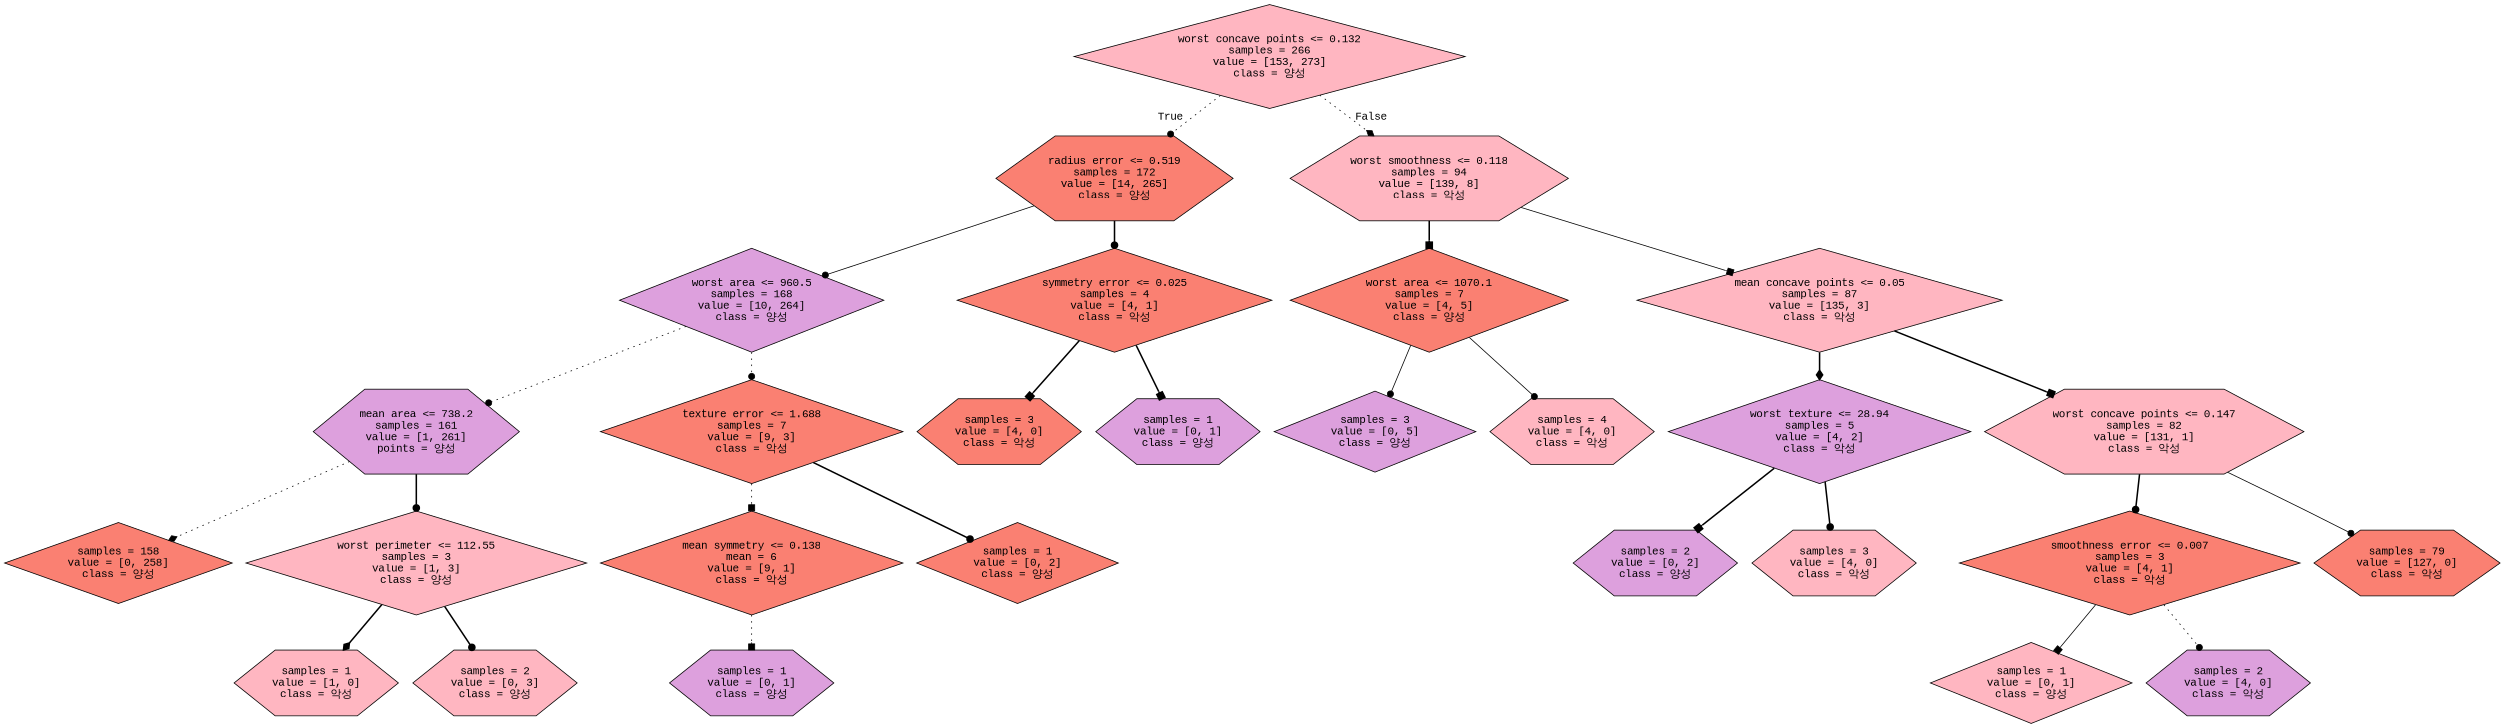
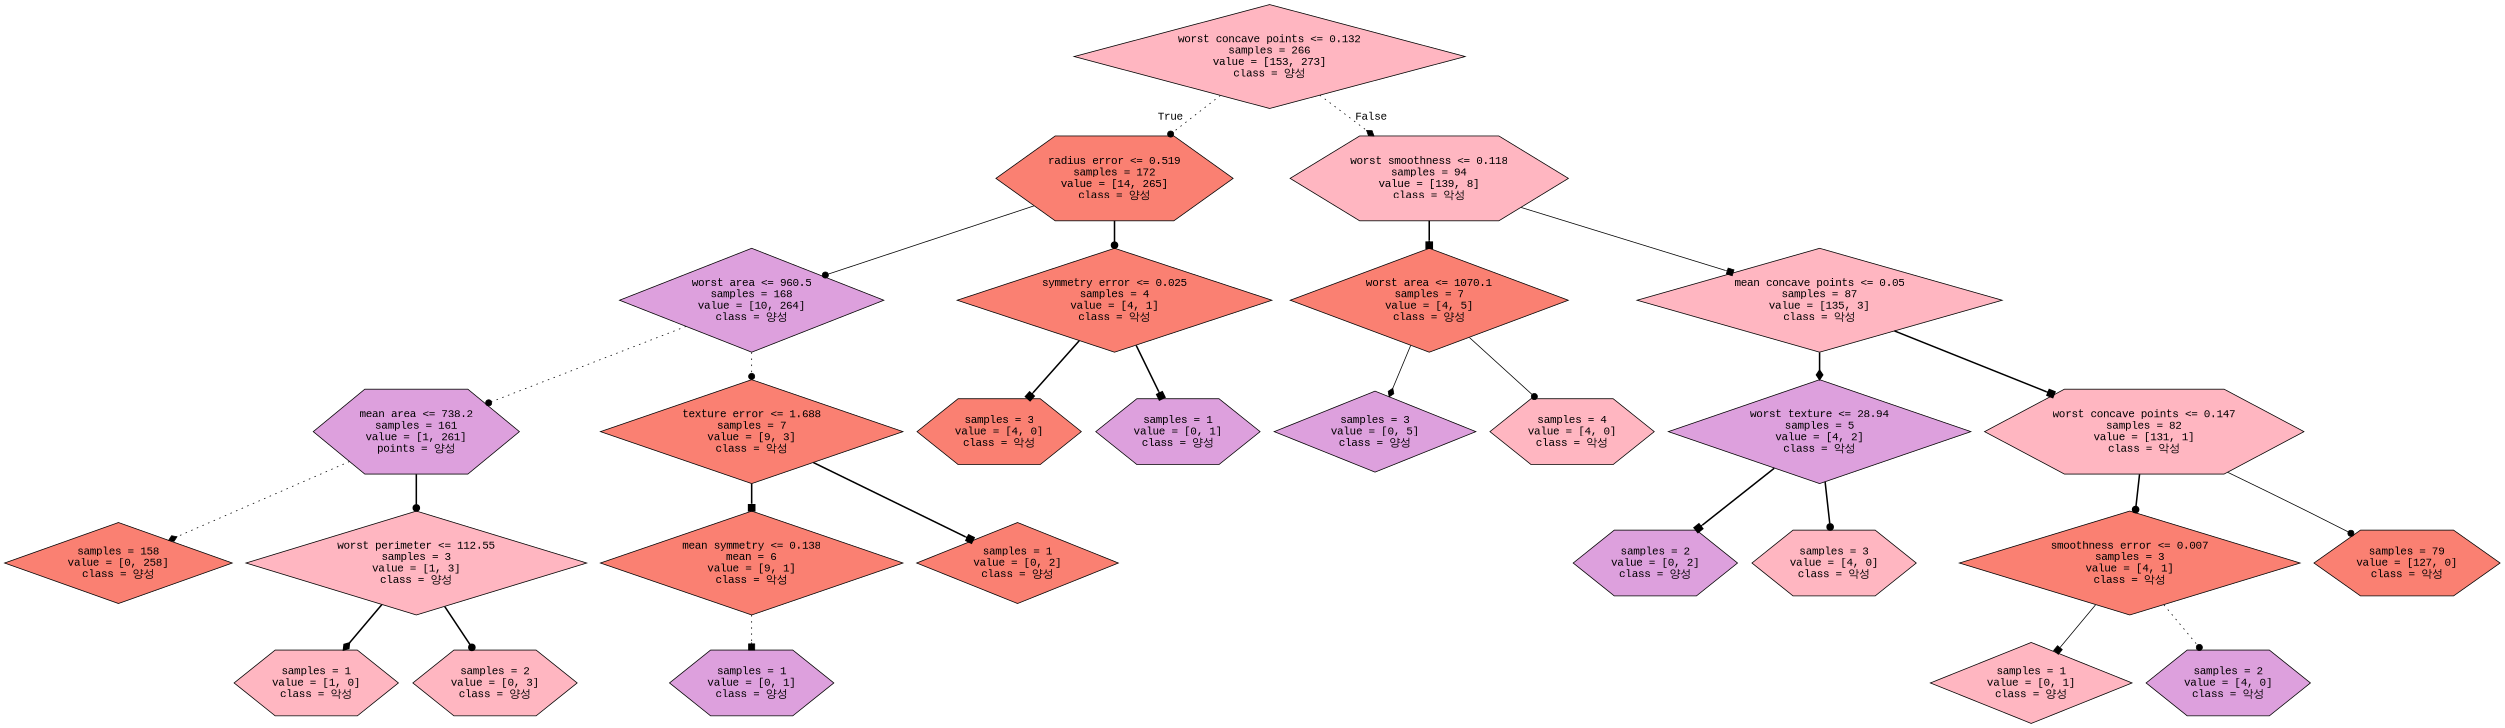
edge "worst area <= 1070.1 samples = 7 value = [4, 5] class = 양성" -> "samples = 3 value = [0, 5] class = 양성": arrowhead dot -> diamond
edge "texture error <= 1.688 samples = 7 value = [9, 3] class = 악성" -> "mean symmetry <= 0.138 mean = 6 value = [9, 1] class = 악성": style dotted -> bold
edge "texture error <= 1.688 samples = 7 value = [9, 3] class = 악성" -> "samples = 1 value = [0, 2] class = 양성": arrowhead dot -> box
